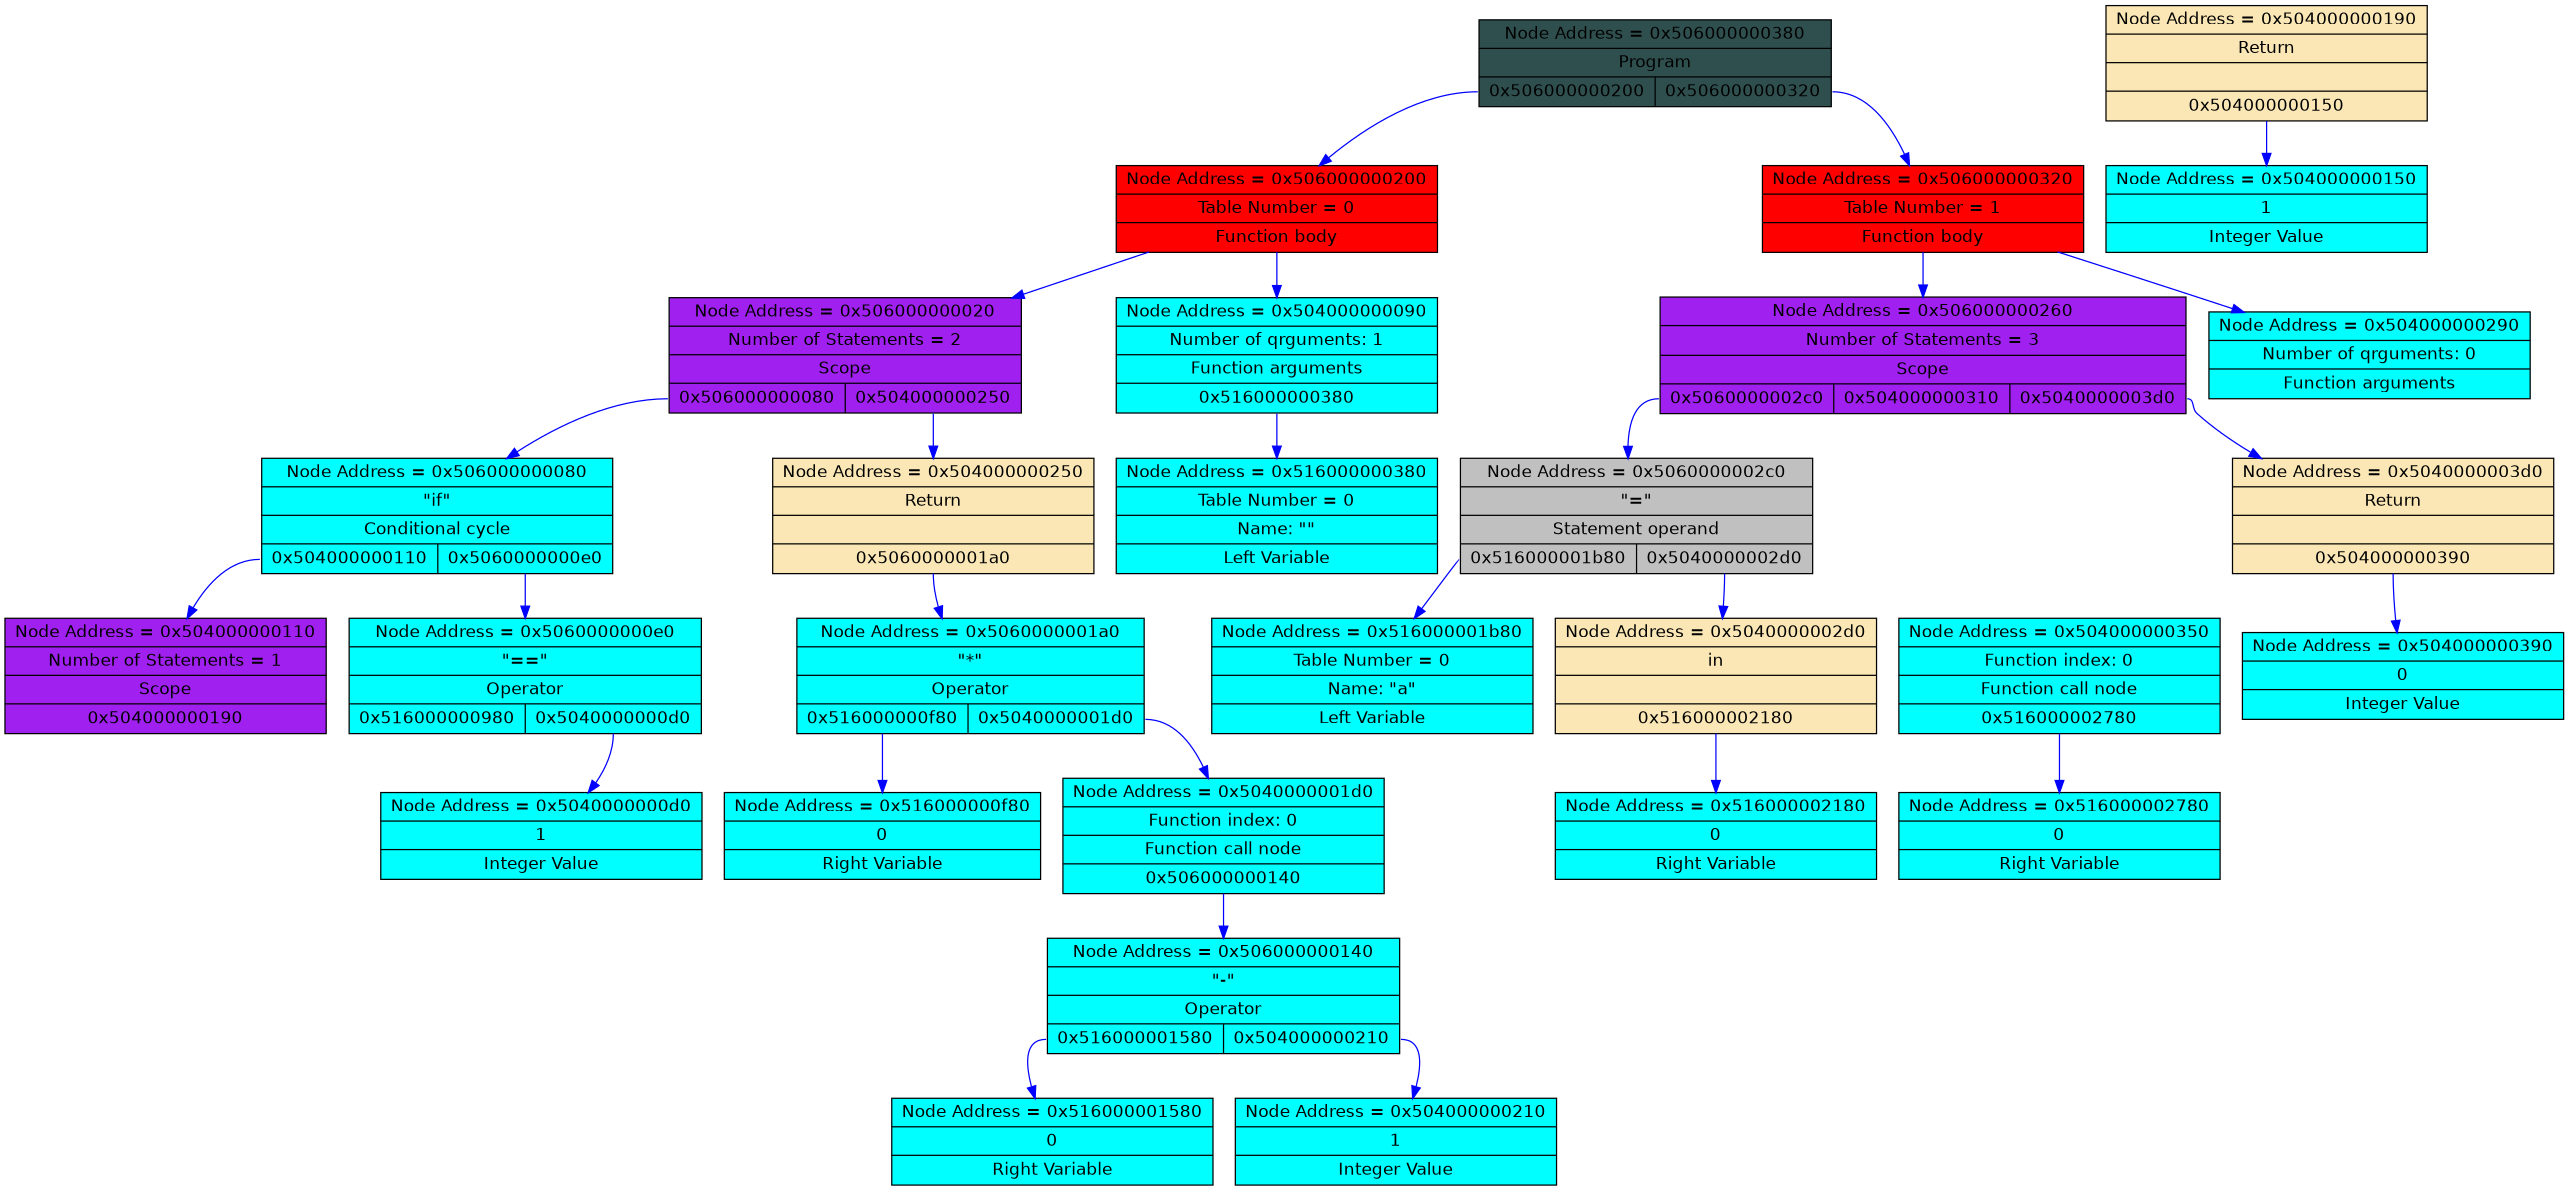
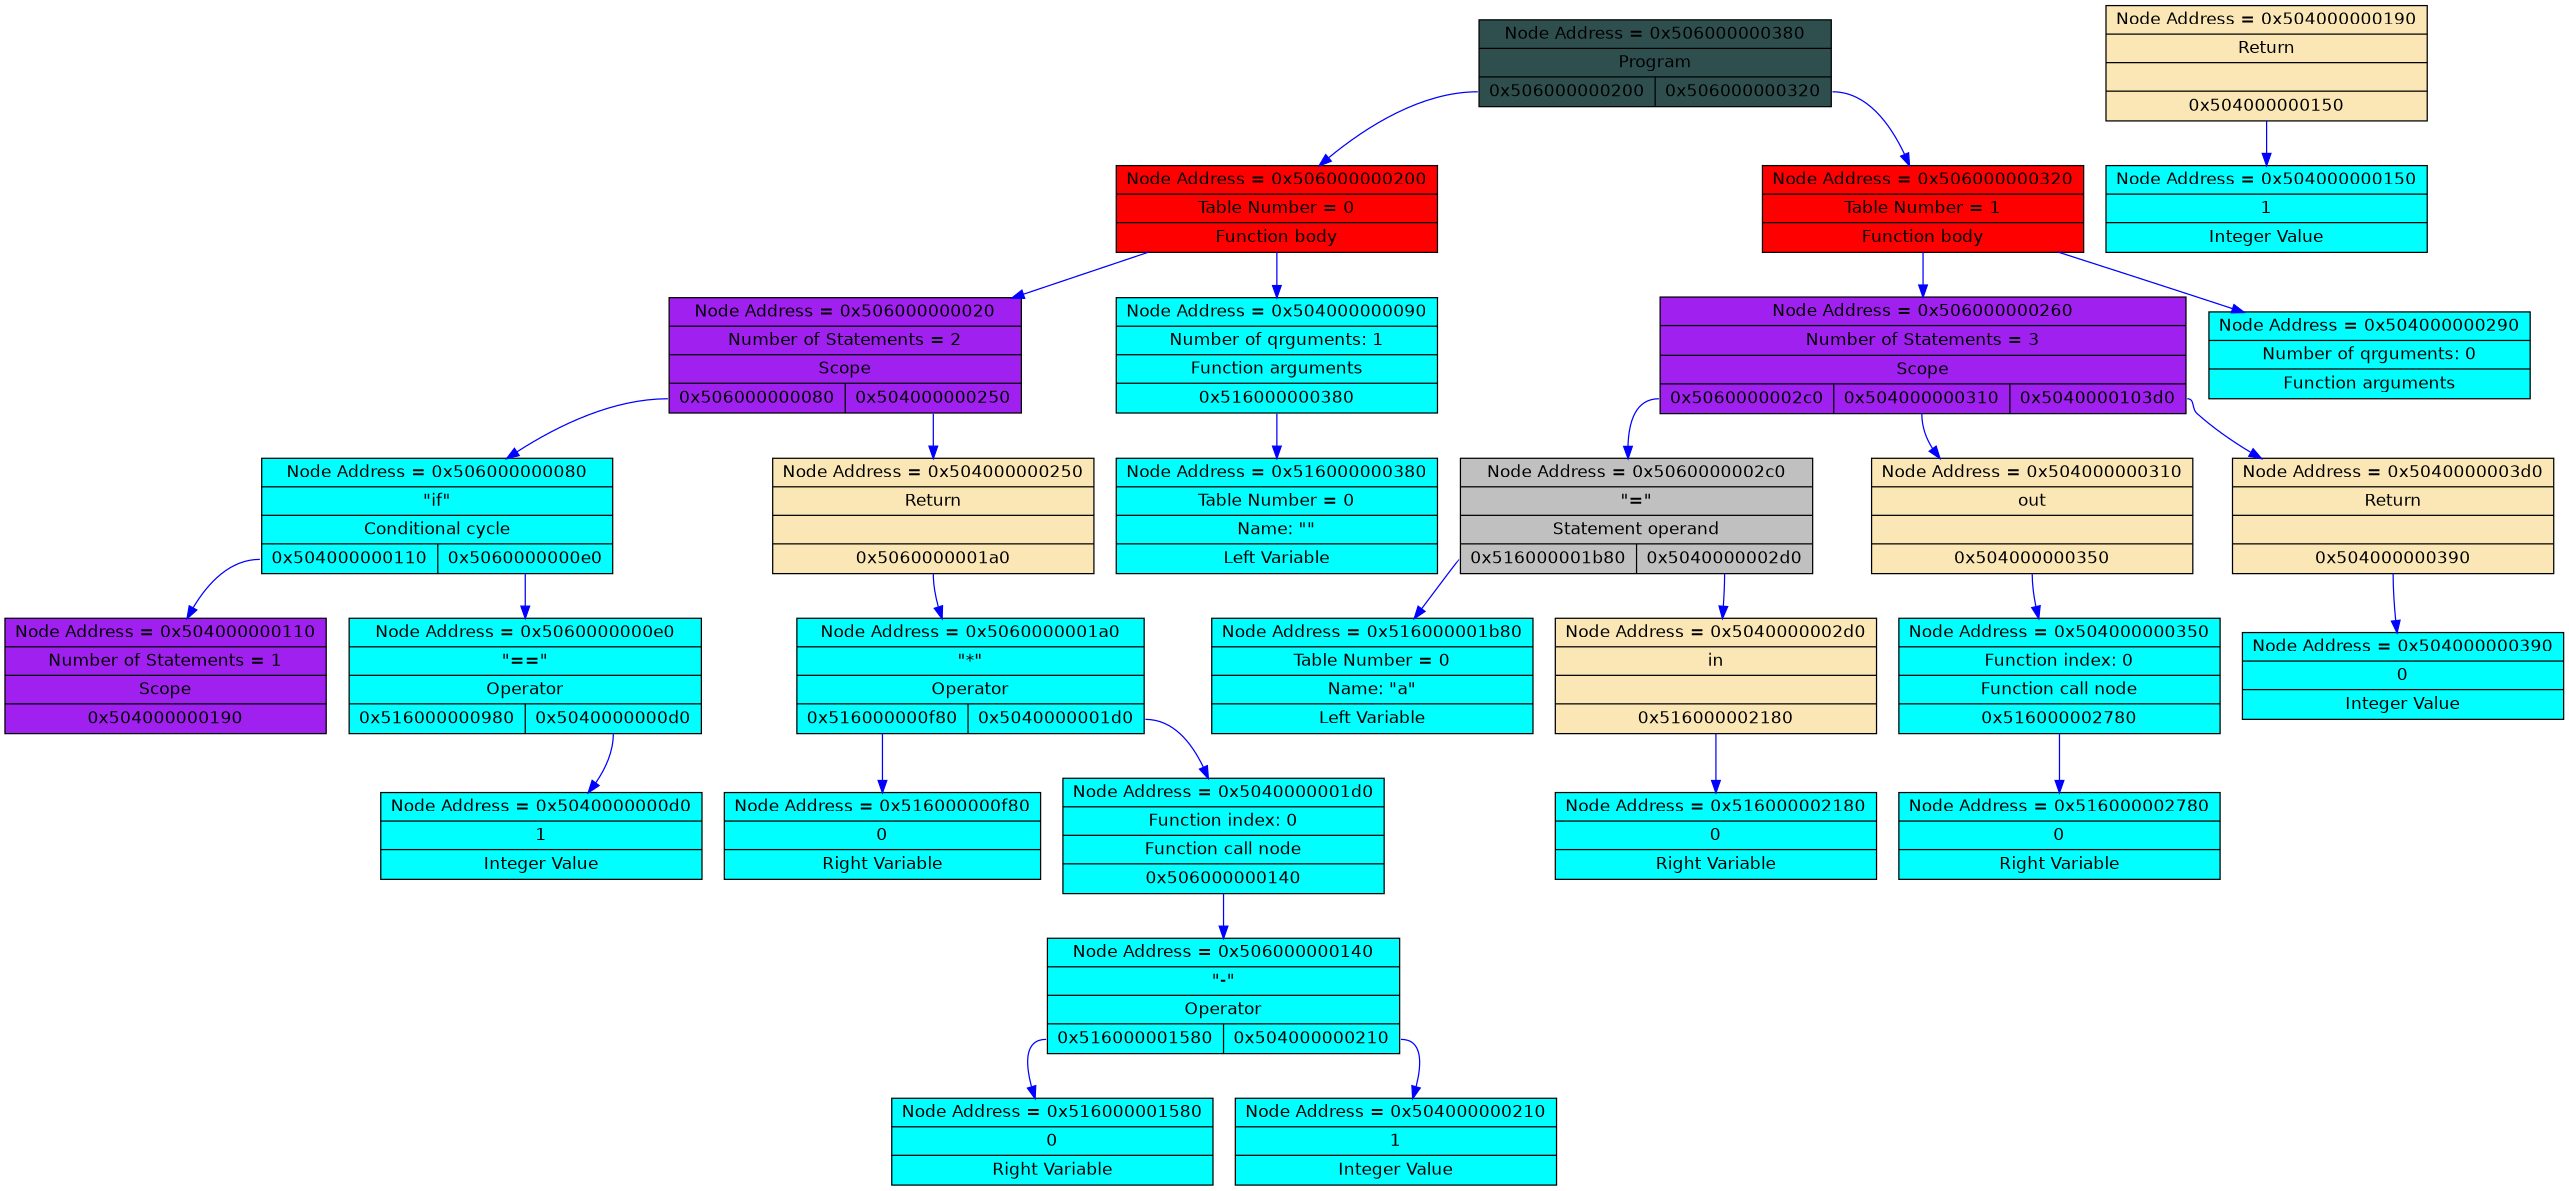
node "Node Address = 0x506000000260": text "0x5040000003d0" -> "0x5040000103d0"
node "Node Address = 0x504000000310": added
